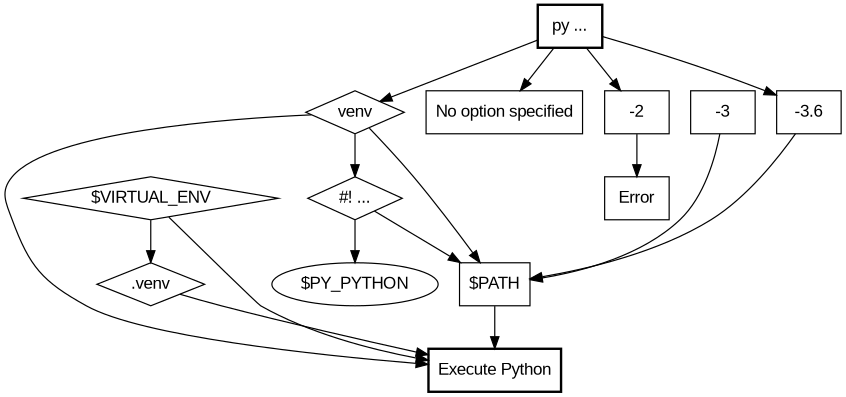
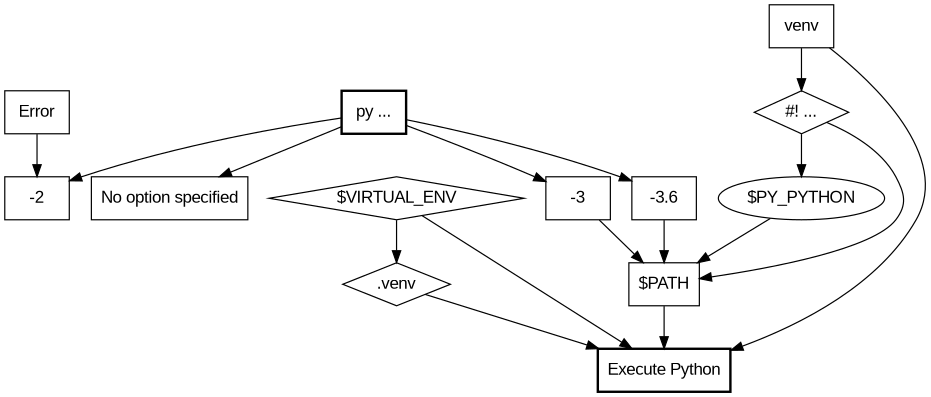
edge "py ..." -> "venv": now "py ..." -> "-3"
node "venv": shape diamond -> box
edge "-2" -> "Error": reversed
edge "venv" -> "$PATH": now "$PY_PYTHON" -> "$PATH"
